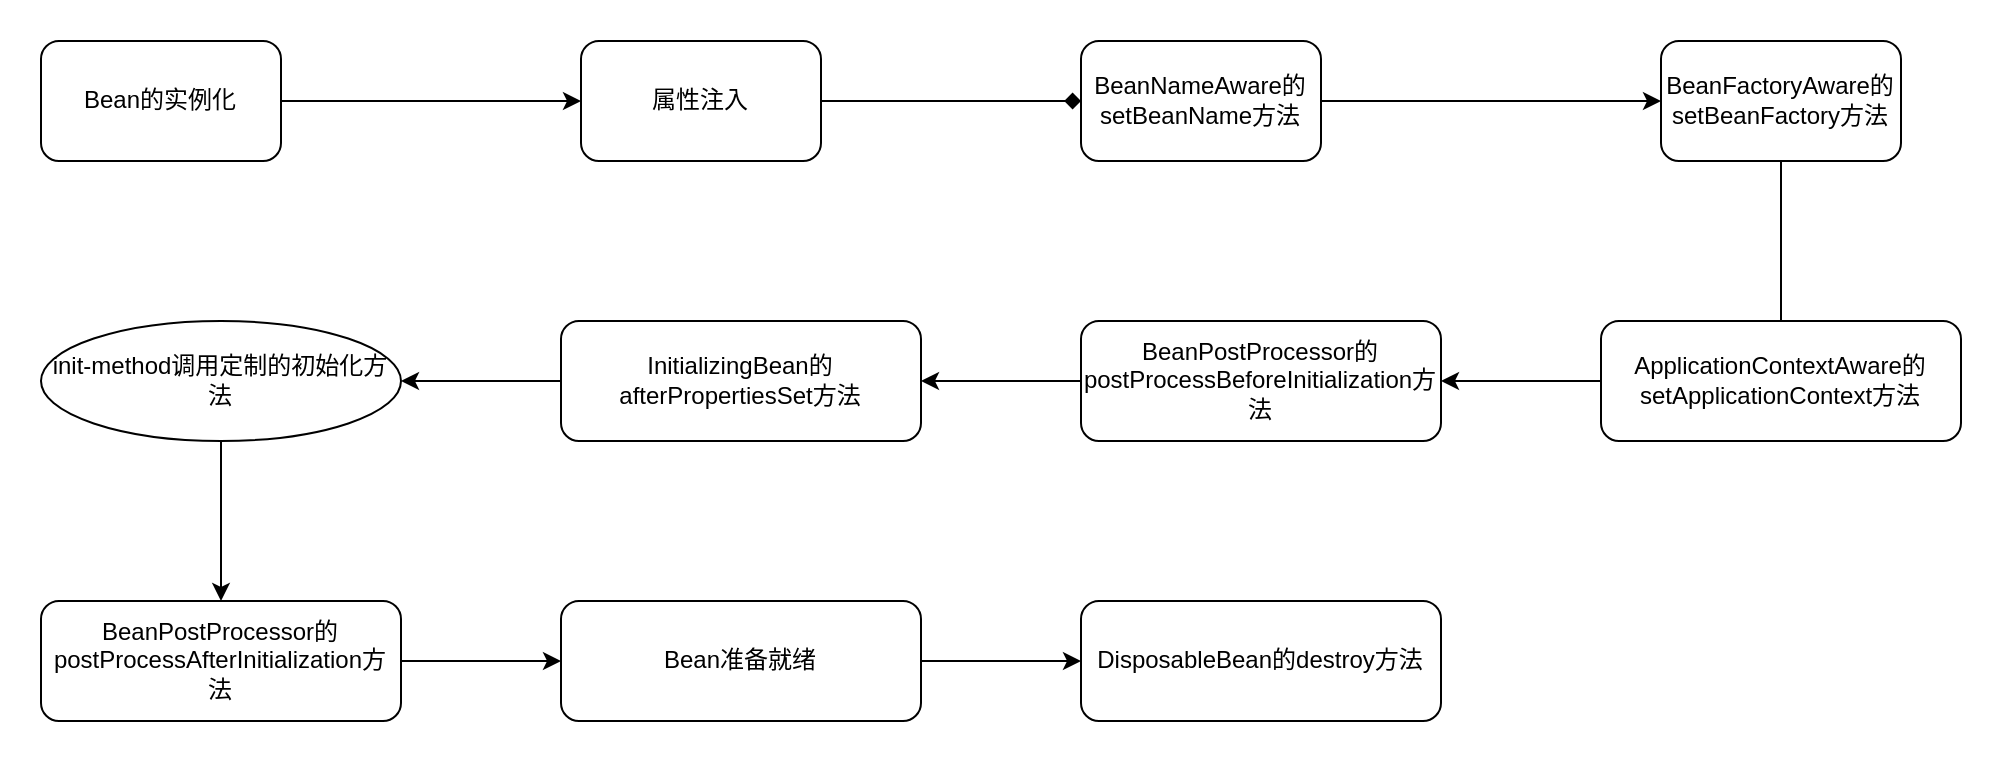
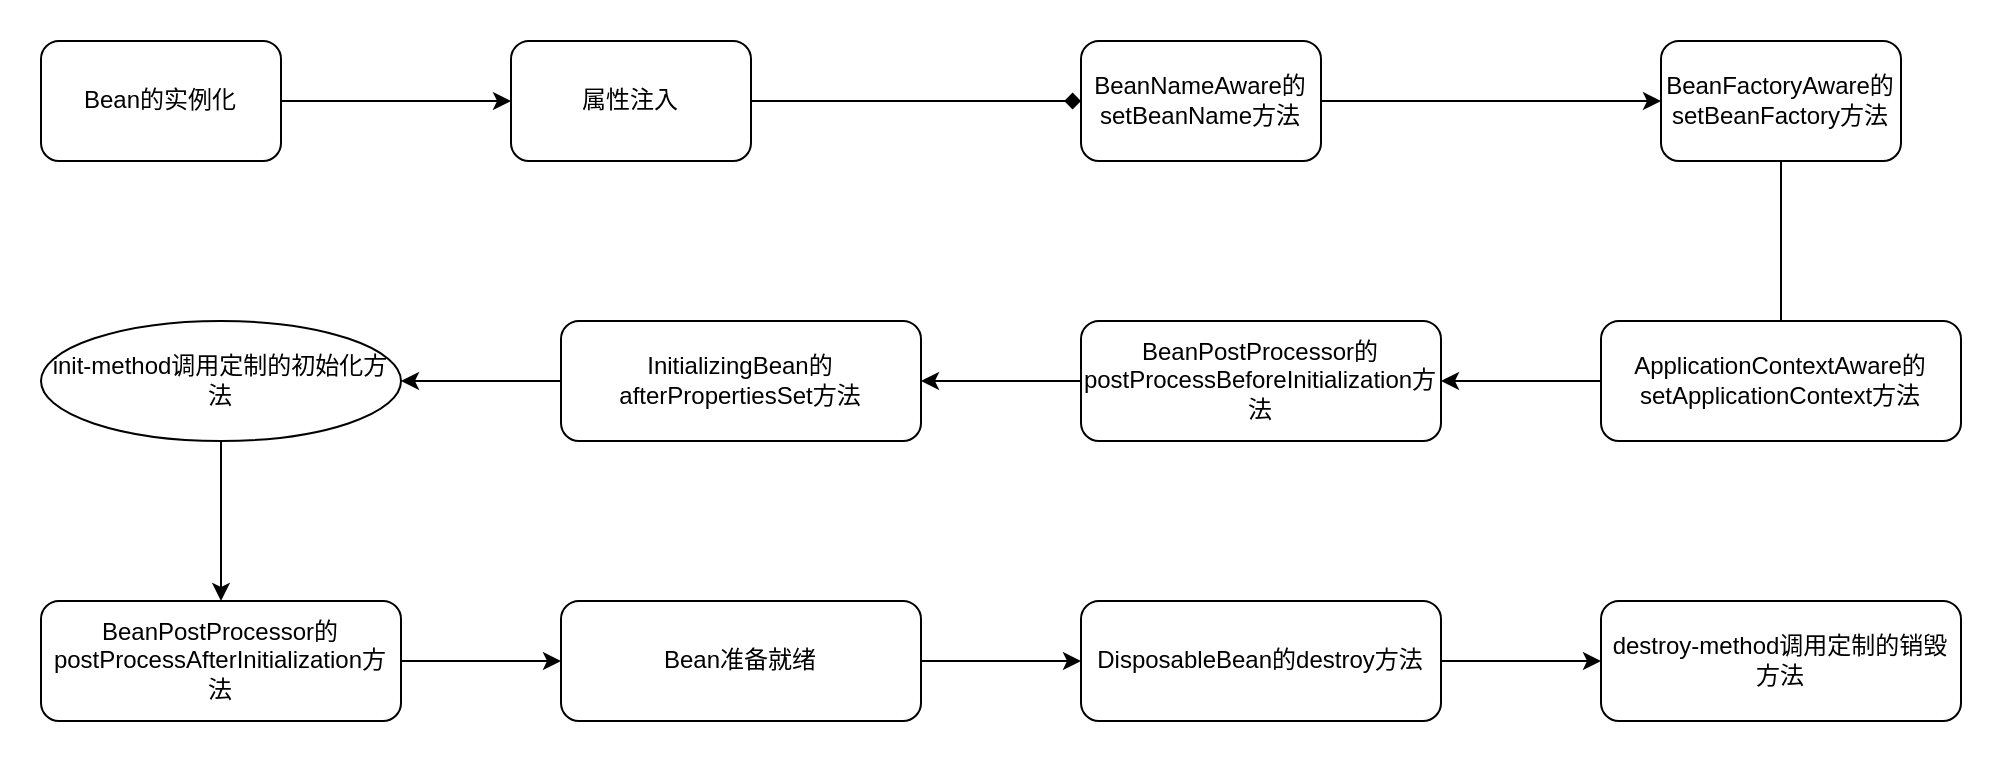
node "属性注入": moved (701, 101) -> (631, 101)
edge "DisposableBean的destroy方法" -> "destroy-method调用定制的销毁方法": added
node "destroy-method调用定制的销毁方法": added
